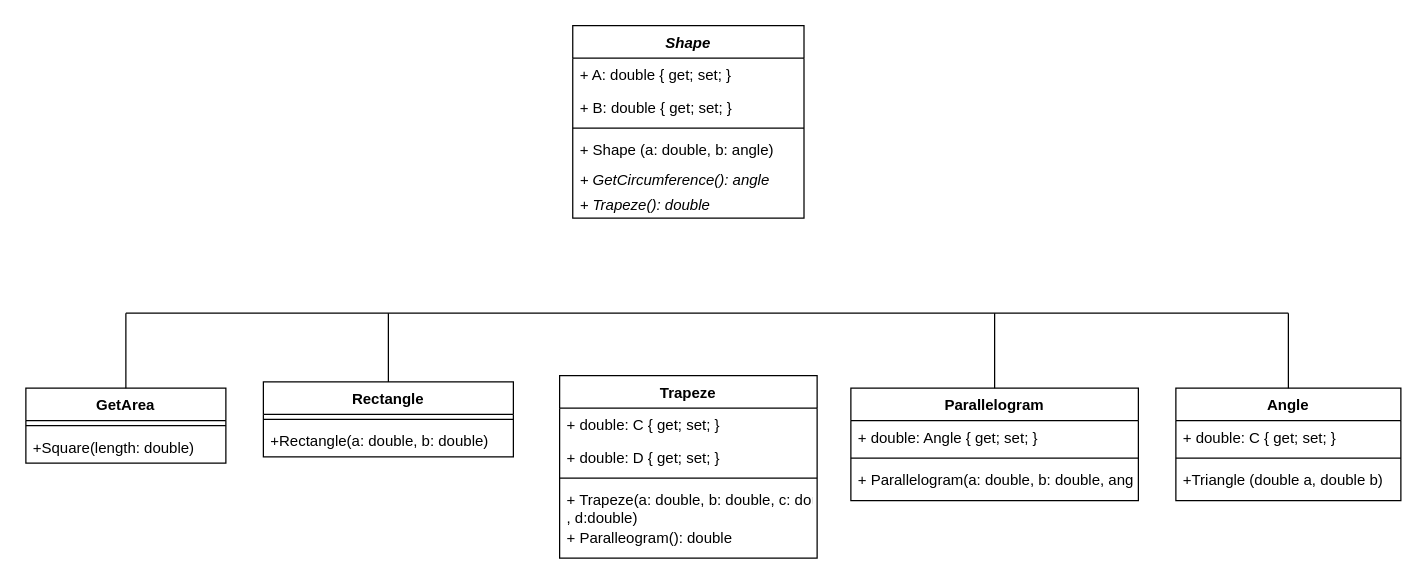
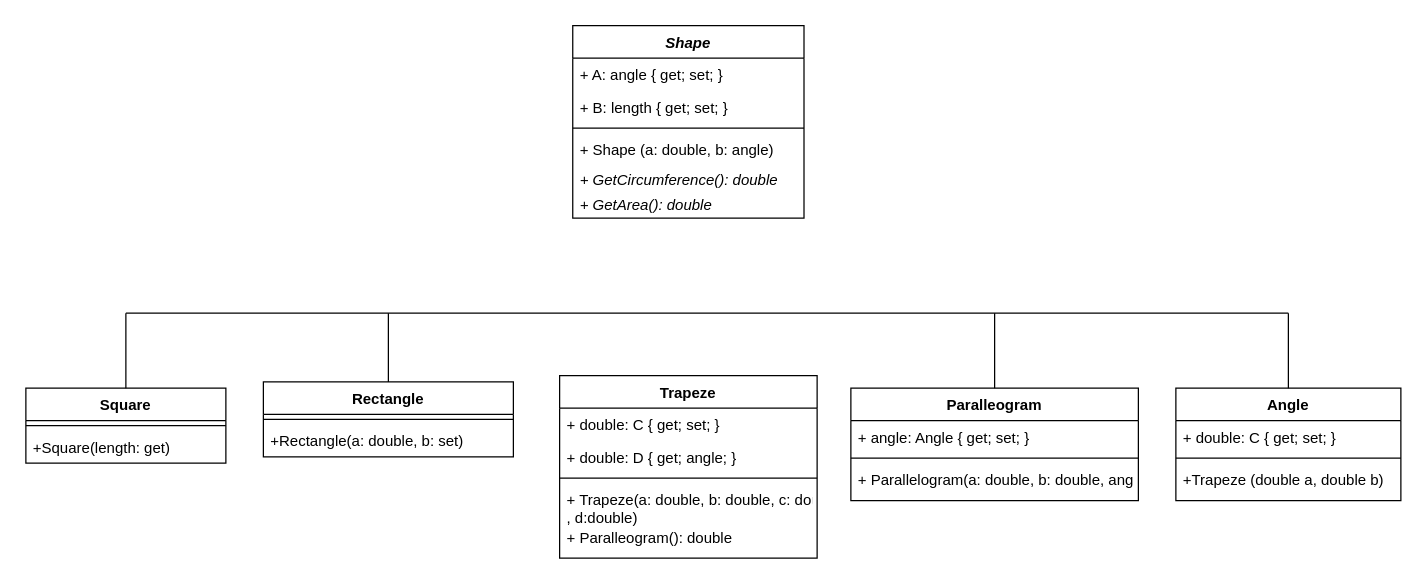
node "+ A: double { get; set; }": label "+ A: double { get; set; }" -> "+ A: angle { get; set; }"
node "+ B: double { get; set; }": label "+ B: double { get; set; }" -> "+ B: length { get; set; }"
node "+ GetCircumference(): angle": label "+ GetCircumference(): angle" -> "+ GetCircumference(): double"
node "+ Trapeze(): double": label "+ Trapeze(): double" -> "+ GetArea(): double"
node "GetArea": label "GetArea" -> "Square"
node "Parallelogram": label "Parallelogram" -> "Paralleogram"
node "+ double: Angle { get; set; }": label "+ double: Angle { get; set; }" -> "+ angle: Angle { get; set; }"
node "+Rectangle(a: double, b: double)": label "+Rectangle(a: double, b: double)" -> "+Rectangle(a: double, b: set)"
node "+Square(length: double)": label "+Square(length: double)" -> "+Square(length: get)"
node "+ double: D { get; set; }": label "+ double: D { get; set; }" -> "+ double: D { get; angle; }"
node "+Triangle (double a, double b)": label "+Triangle (double a, double b)" -> "+Trapeze (double a, double b)"
